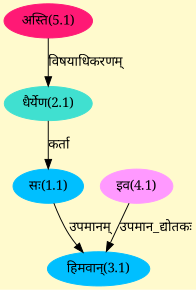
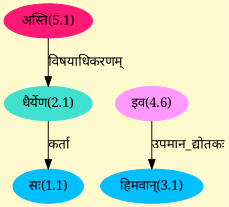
node "इव(4.1)": label "इव(4.1)" -> "इव(4.6)"
edge "सः(1.1)" -> "हिमवान्(3.1)": removed, label "उपमानम्"
